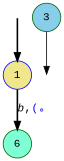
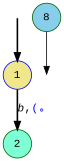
node "3": label "3" -> "8"
node "6": label "6" -> "2"
